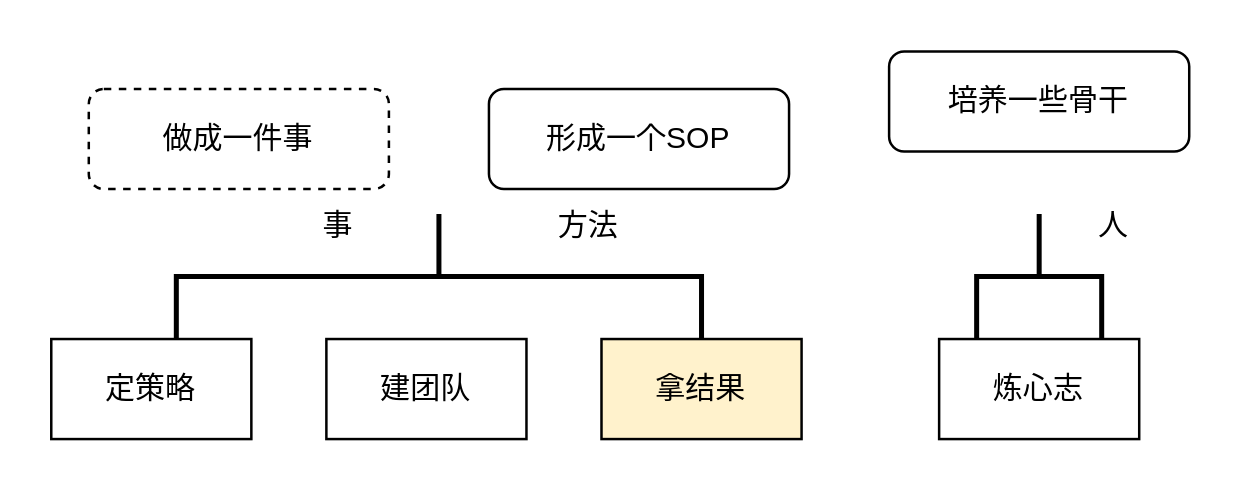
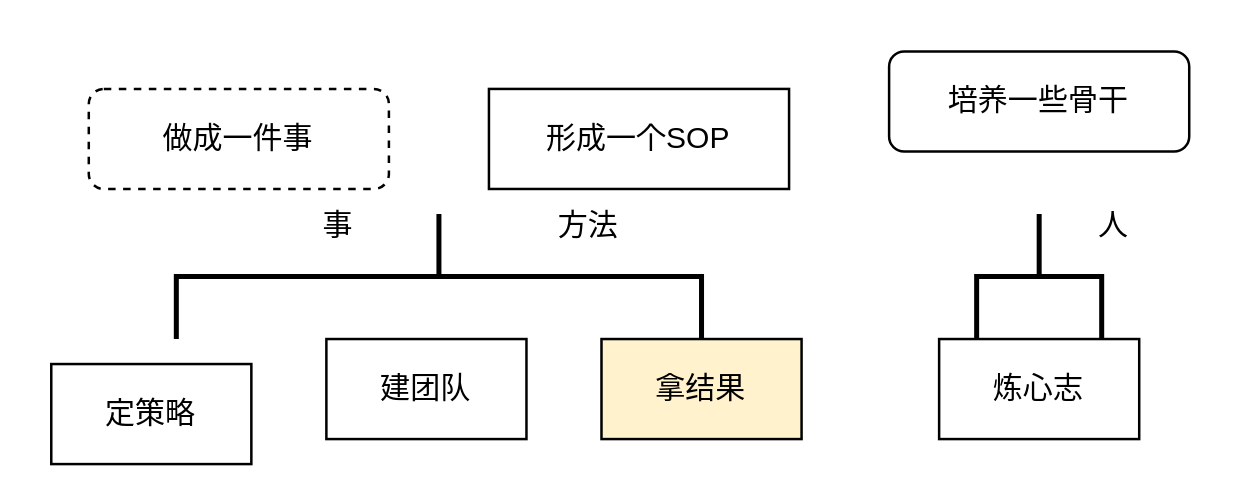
node "形成一个SOP": shape rounded rectangle -> rectangle
node "定策略": moved (151, 389) -> (151, 414)
